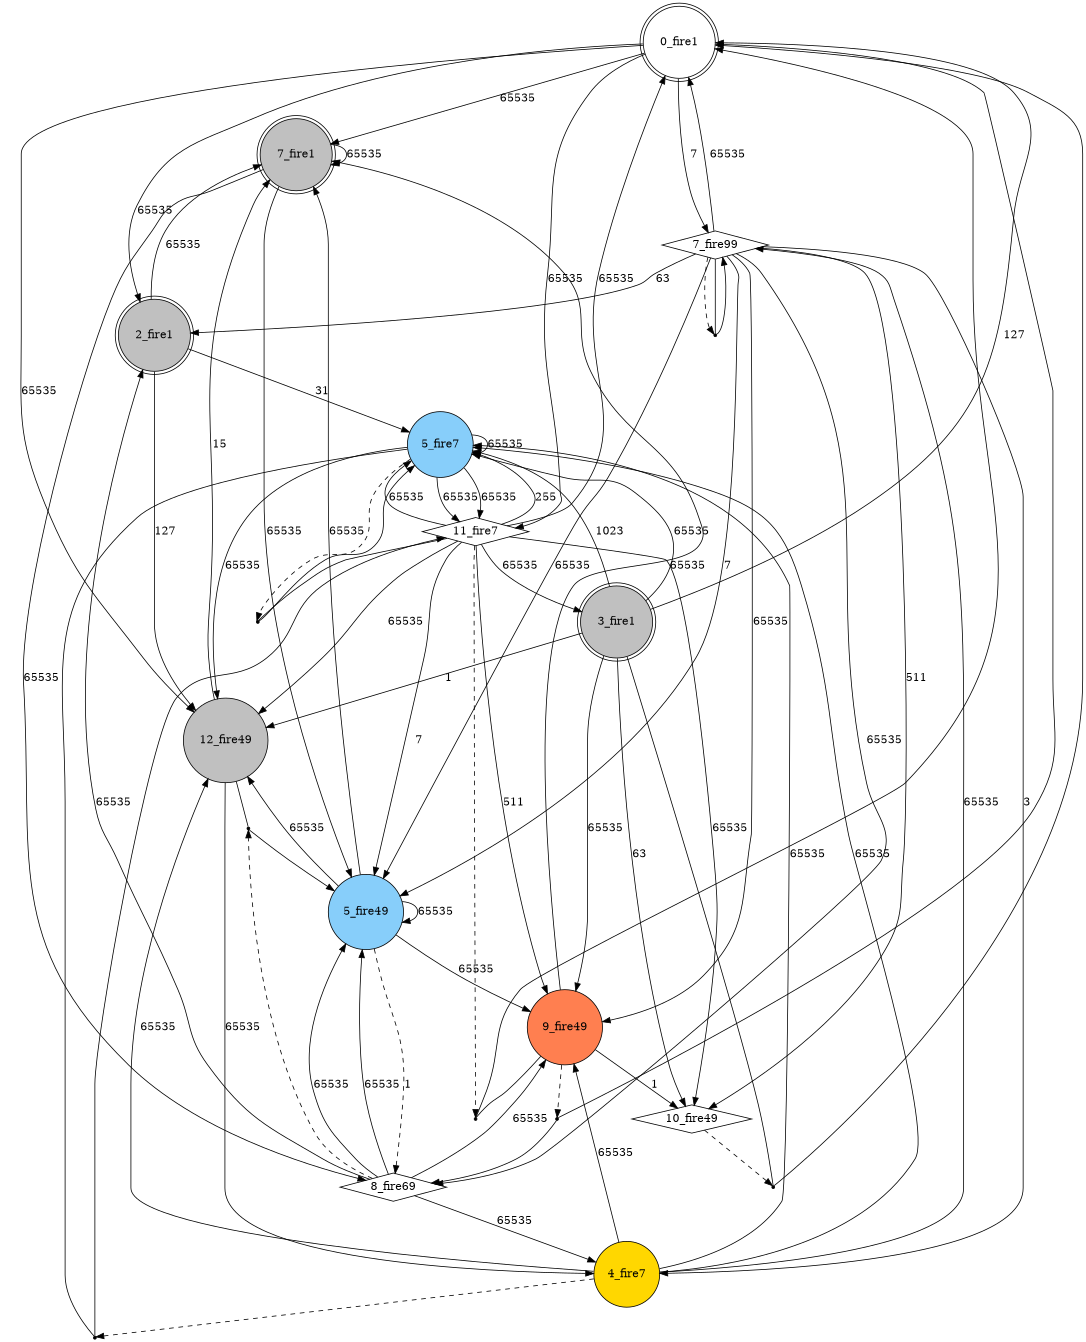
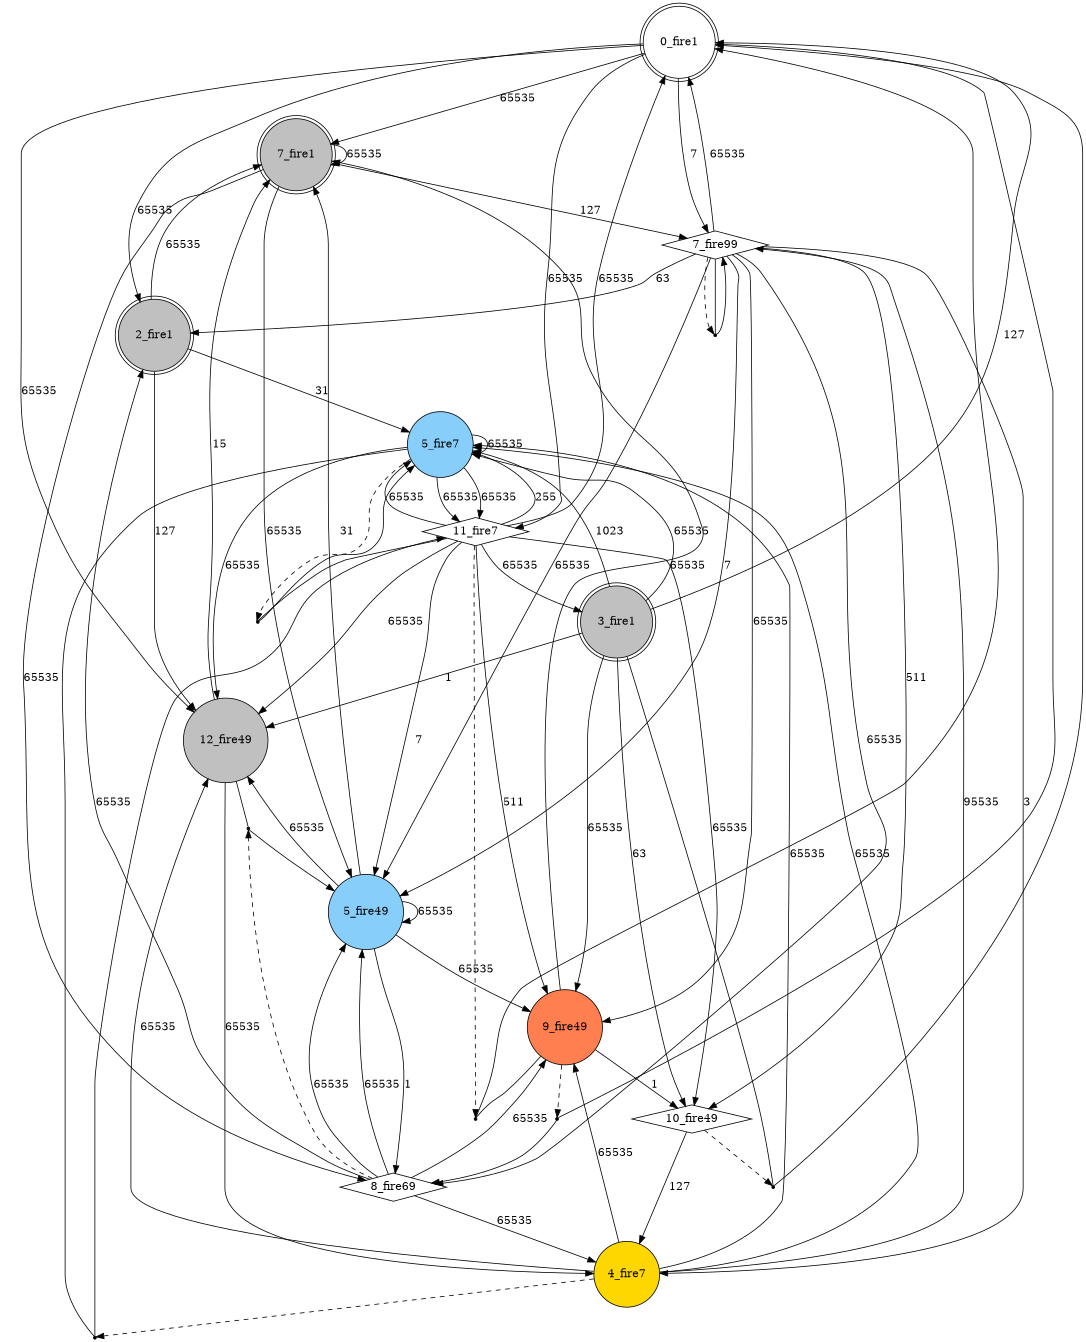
edge "7_fire1" -> "7_fire99": added, label "127"
edge "5_fire49" -> "7_fire1": label "65535" -> "31"
edge "4_fire7" -> "7_fire99": label "65535" -> "95535"
edge "5_fire49" -> "8_fire69": style dashed -> solid
edge "10_fire49" -> "4_fire7": added, label "127"
